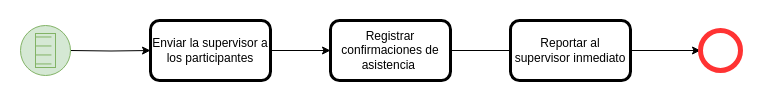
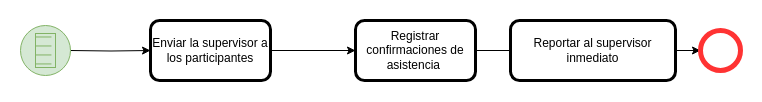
node "Registrar confirmaciones de asistencia": moved (391, 51) -> (416, 51)
node "Reportar al supervisor inmediato": size 120x60 -> 165x60
